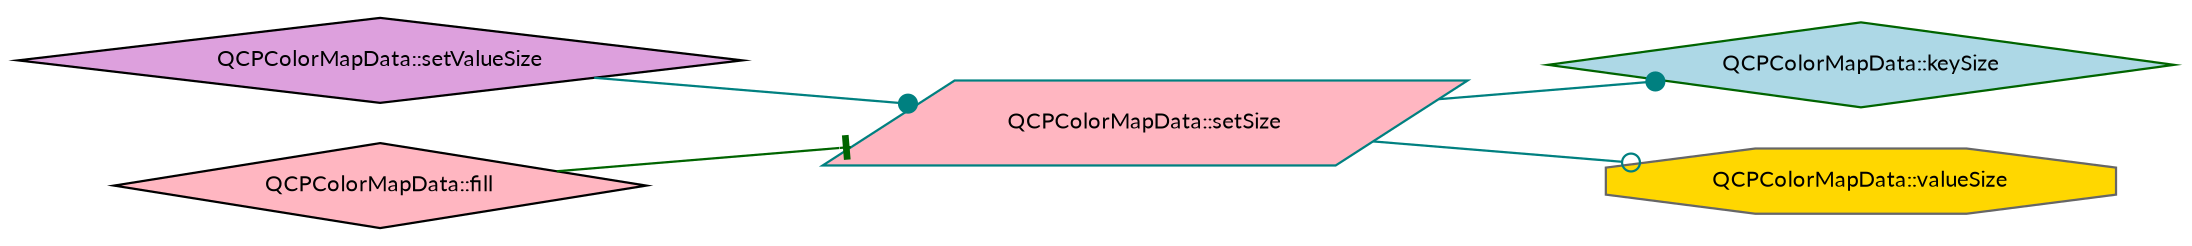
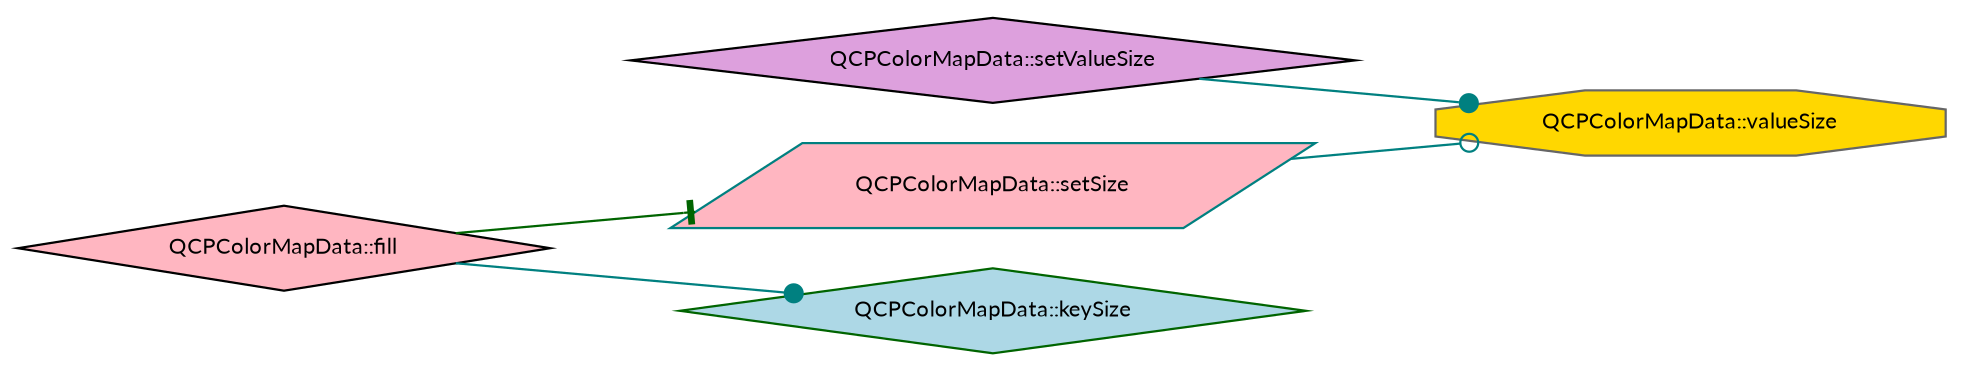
edge "QCPColorMapData::setValueSize" -> "QCPColorMapData::setSize": now "QCPColorMapData::setValueSize" -> "QCPColorMapData::valueSize"
edge "QCPColorMapData::setSize" -> "QCPColorMapData::keySize": now "QCPColorMapData::fill" -> "QCPColorMapData::keySize"
